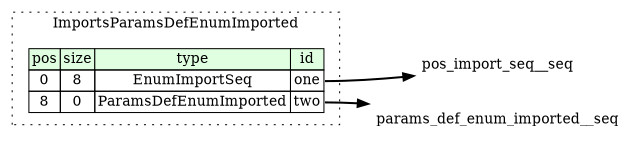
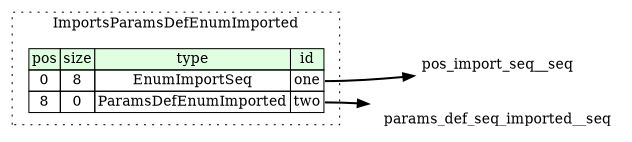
node "params_def_enum_imported__seq": label "params_def_enum_imported__seq" -> "params_def_seq_imported__seq"
